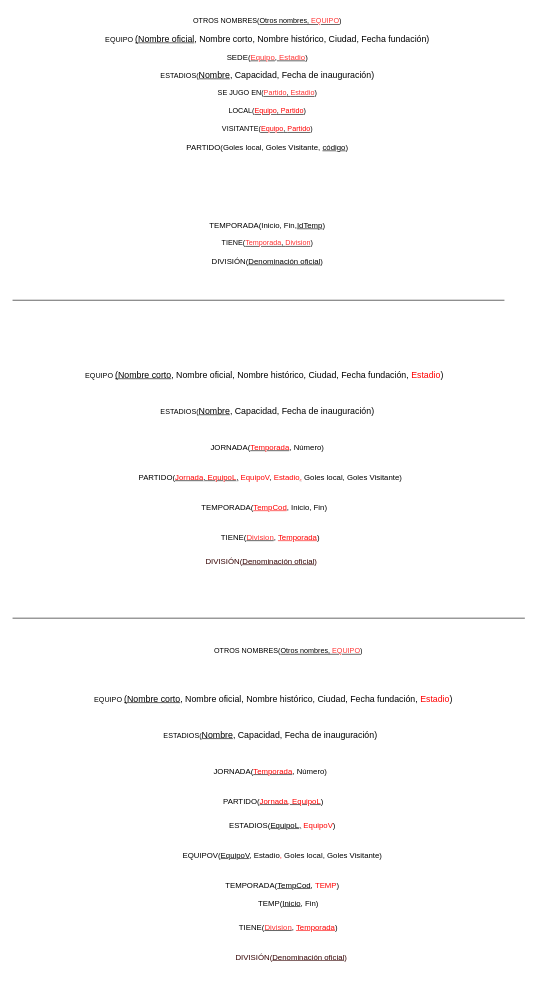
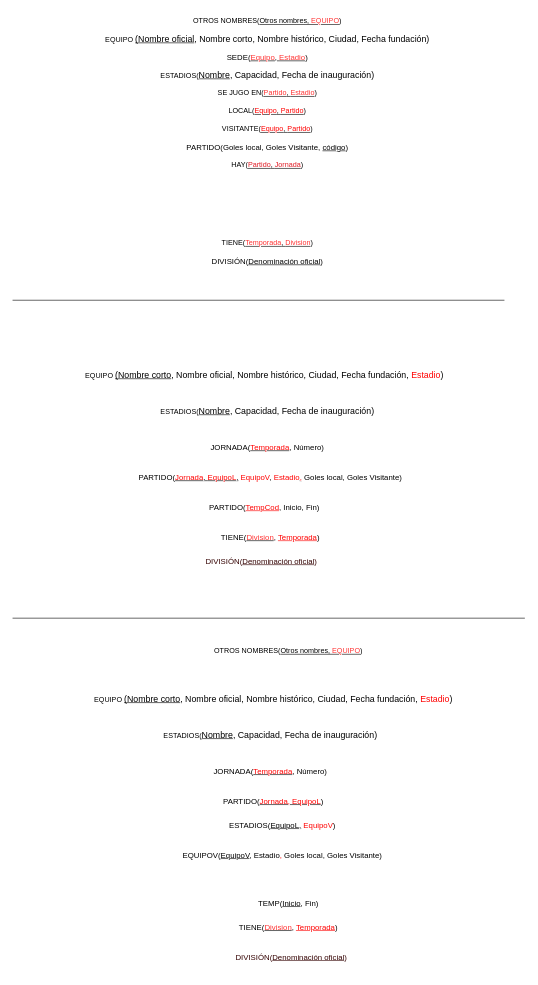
node "HAY(Partido, Jornada)": added
node "TEMPORADA(Inicio, Fin,IdTemp)": removed
node "TEMPORADA(TempCod, Inicio, Fin)": label "TEMPORADA(TempCod, Inicio, Fin)" -> "PARTIDO(TempCod, Inicio, Fin)"
node "TEMPORADA(TempCod, TEMP)": removed
